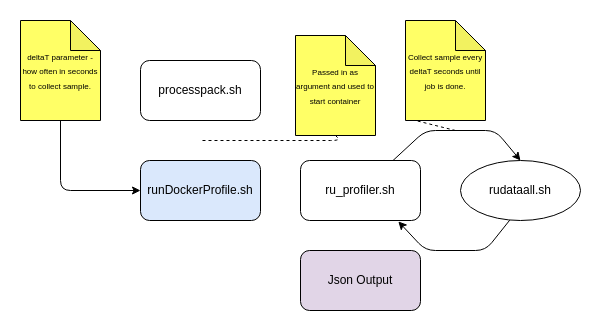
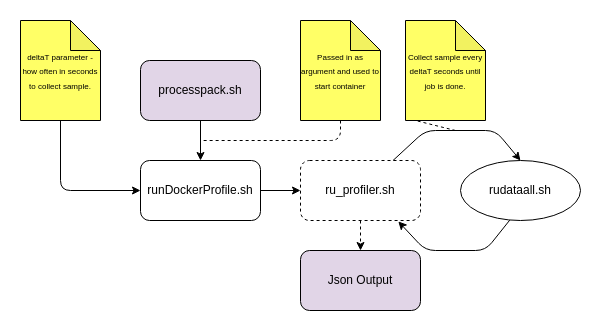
node "Passed in as argument and used to start container": moved (336, 86) -> (341, 71)
node "processpack.sh": fillcolor #ffffff -> #e1d5e7
edge "processpack.sh" -> "runDockerProfile.sh": added
node "runDockerProfile.sh": fillcolor #dae8fc -> #ffffff
edge "runDockerProfile.sh" -> "ru_profiler.sh": added
node "ru_profiler.sh": style solid -> dashed
edge "ru_profiler.sh" -> "Json Output": added
